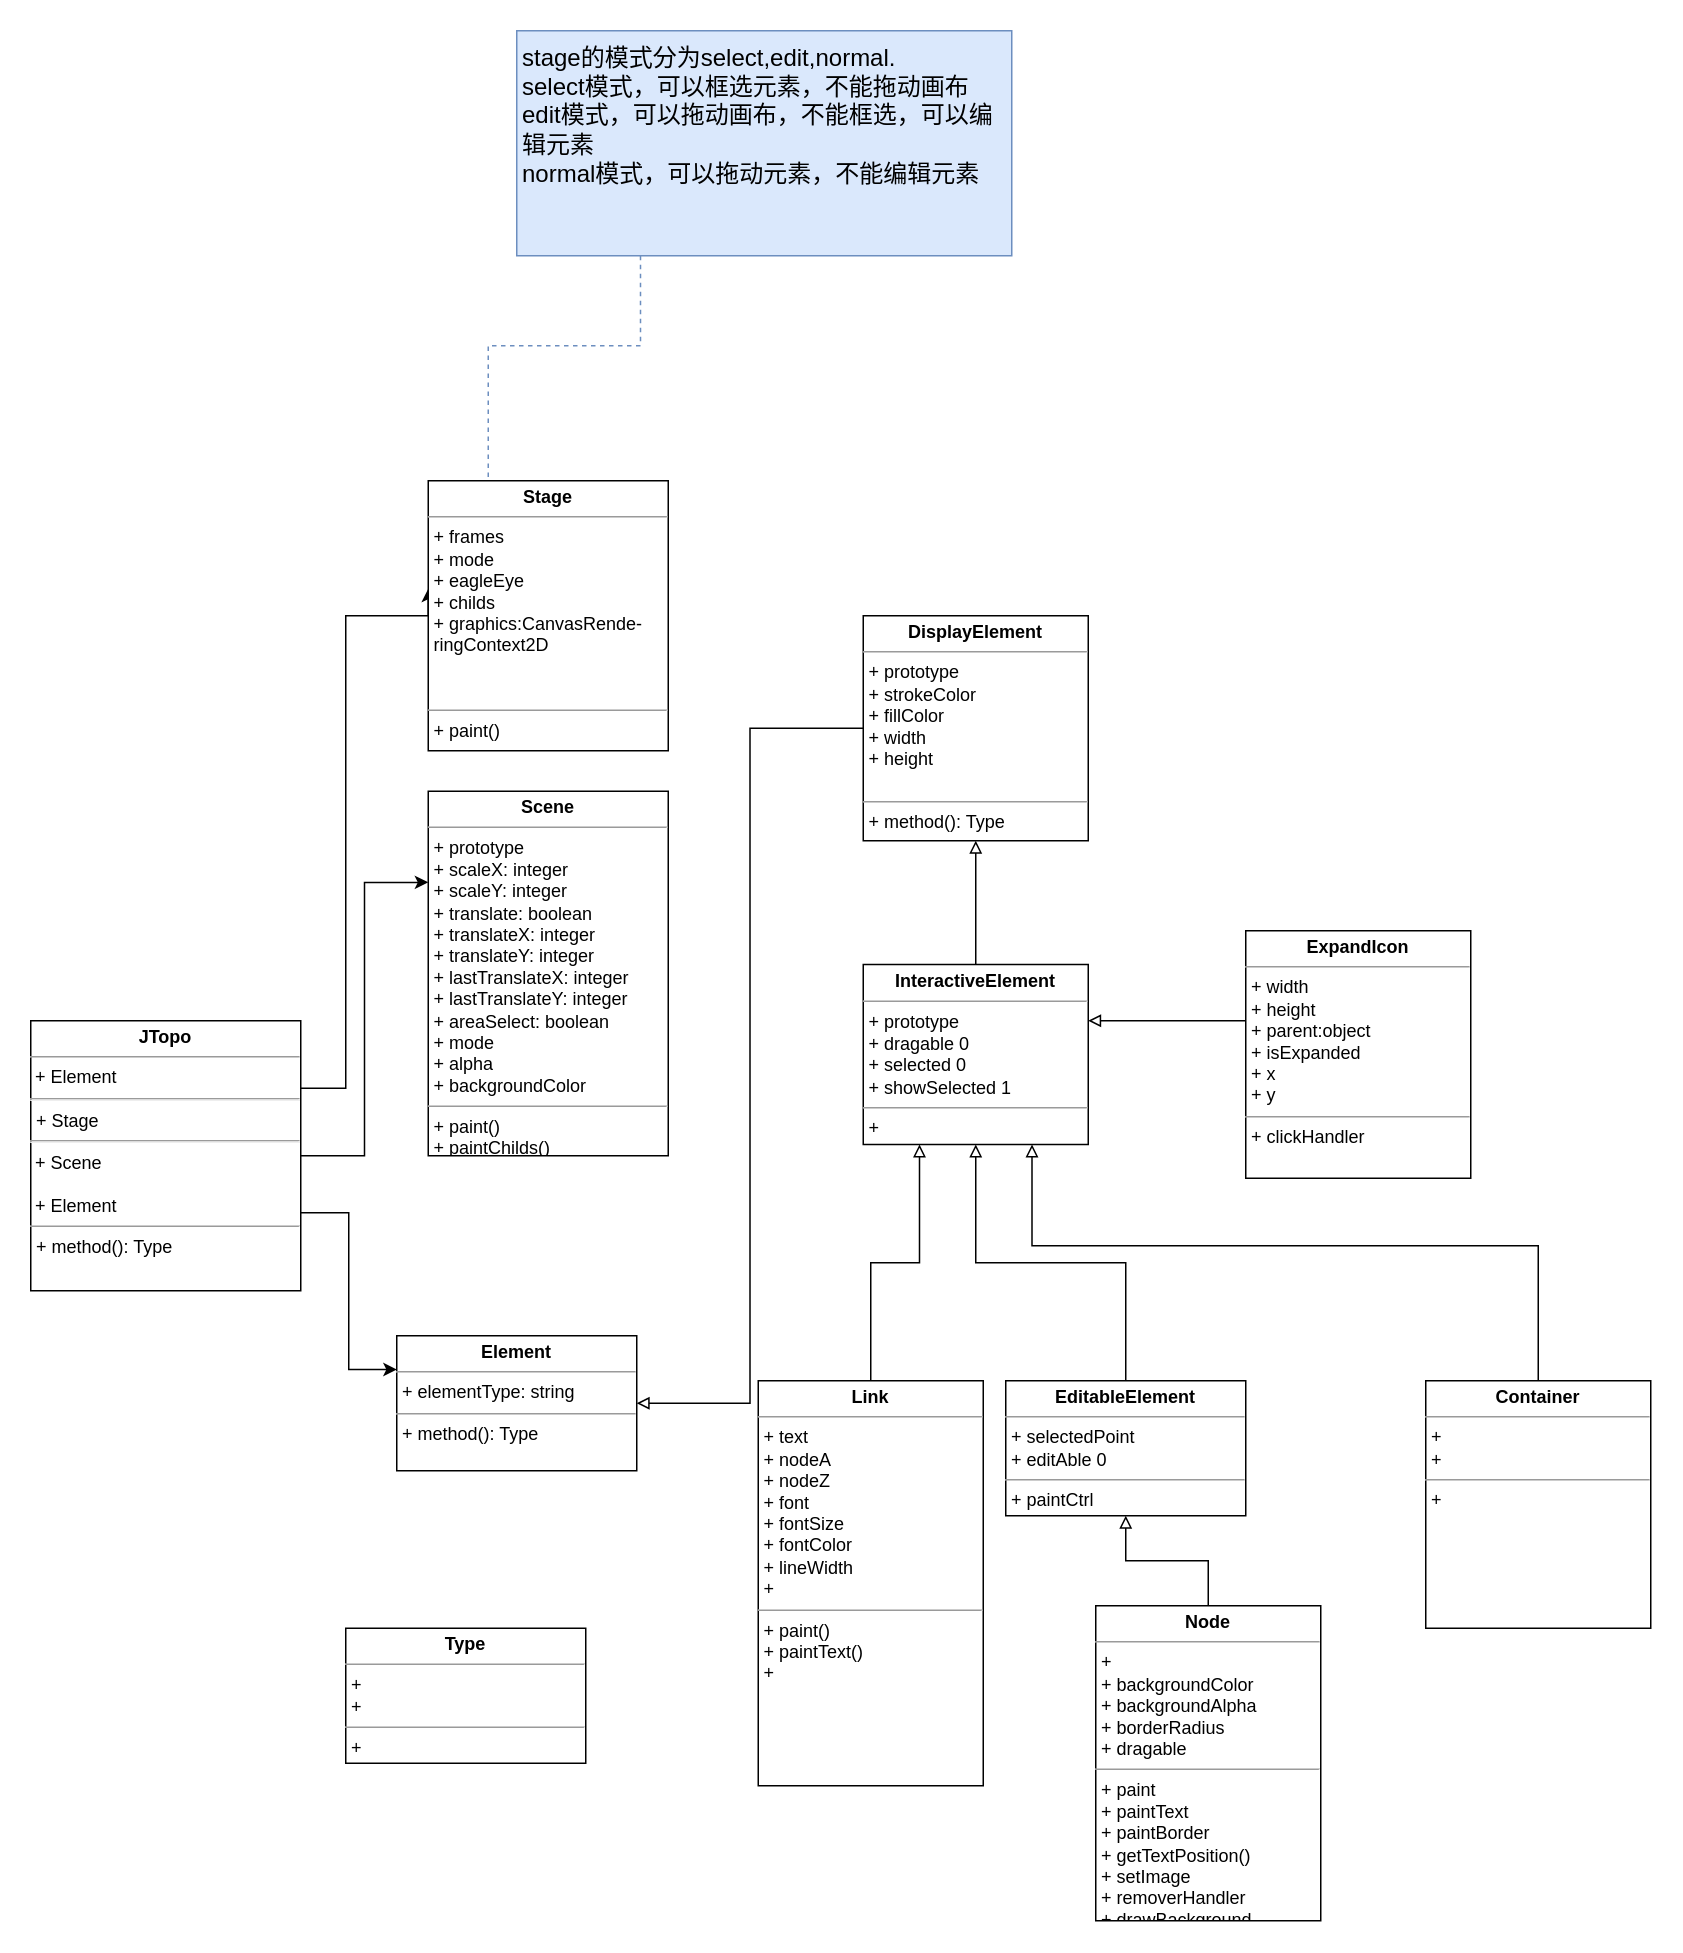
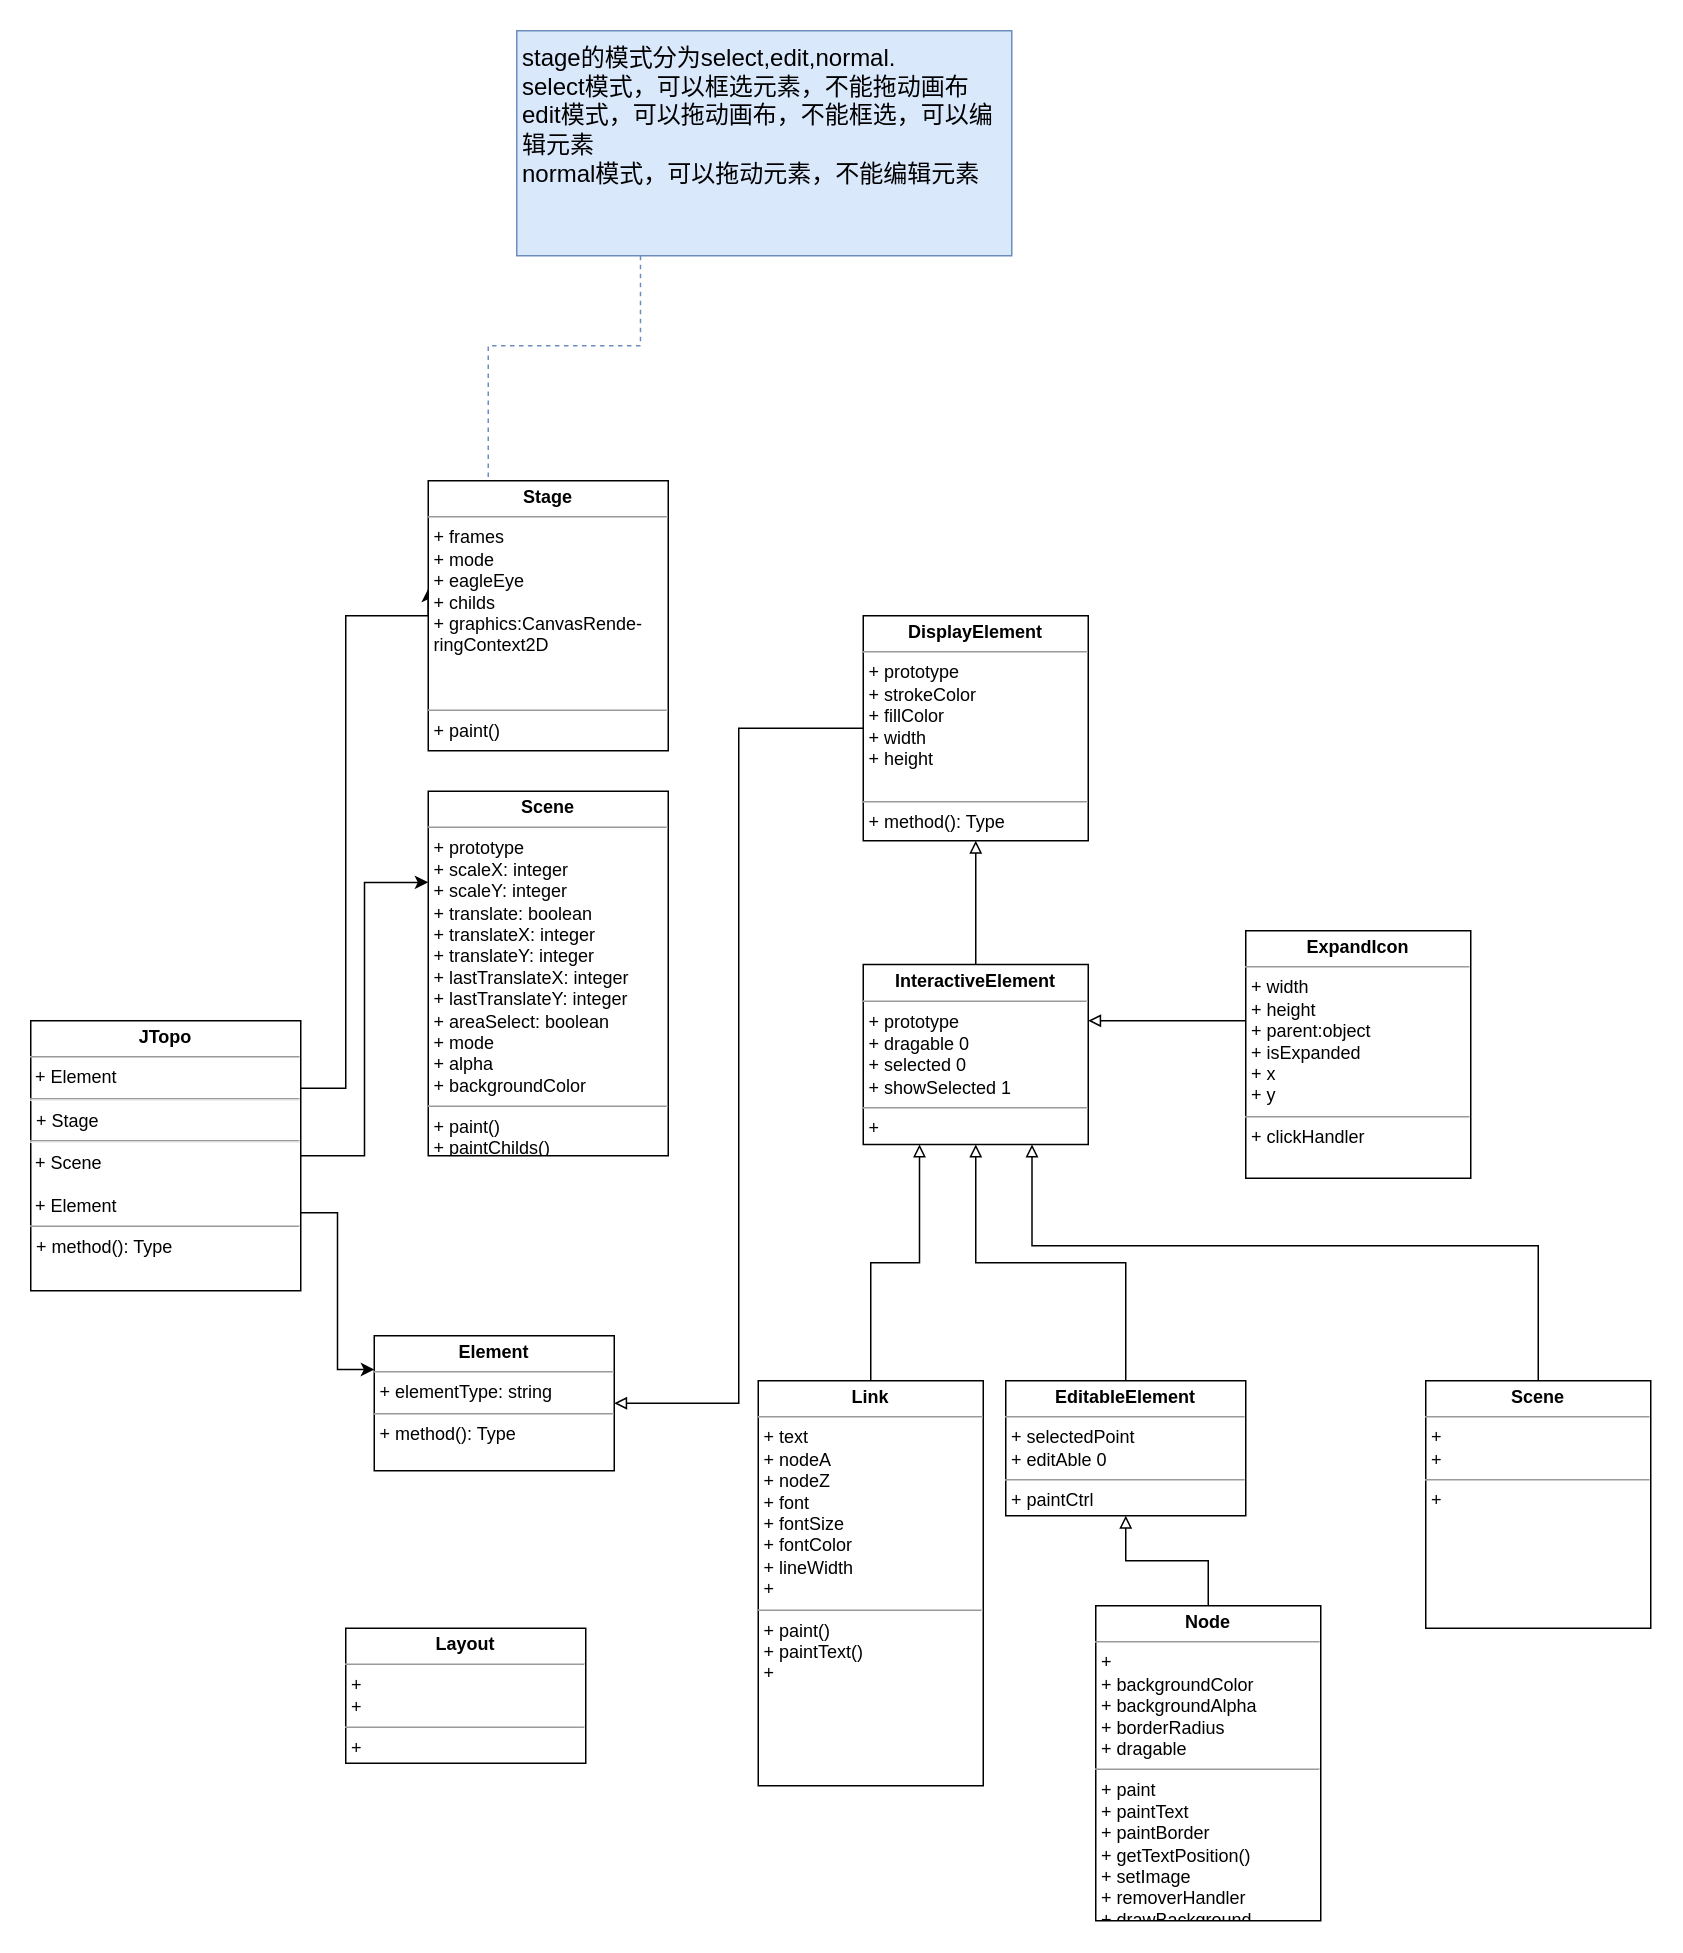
node "Element + elementType: string + method(): Type": moved (517, 1403) -> (494, 1403)
node "Container + + +": label "Container + + +" -> "Scene + + +"
node "Type + + +": label "Type + + +" -> "Layout + + +"
